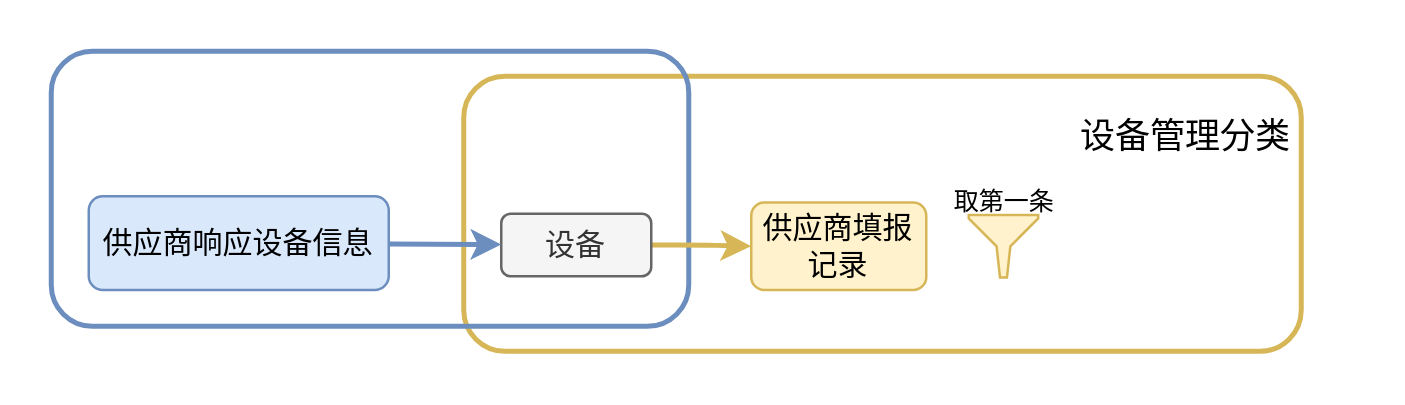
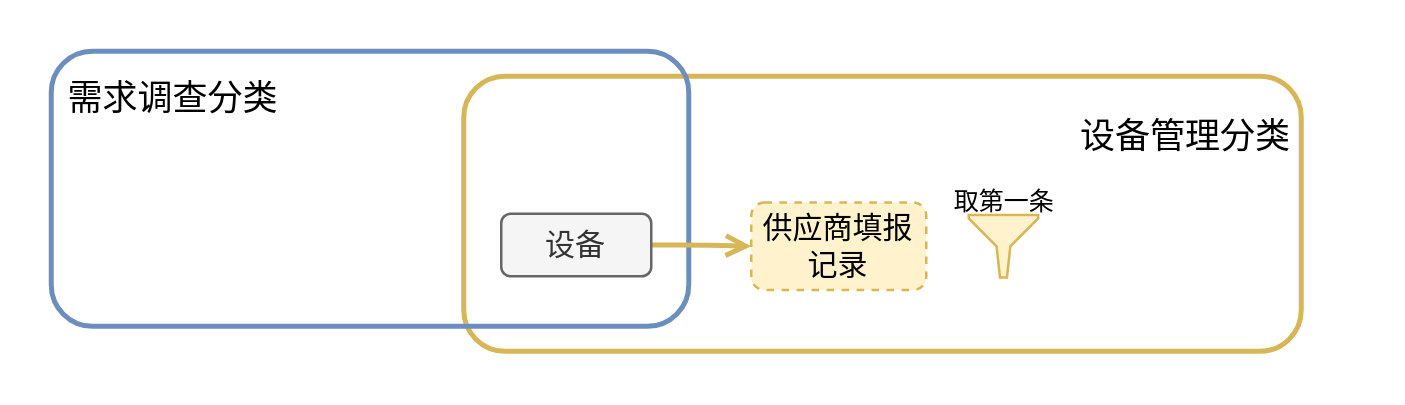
node "需求调查分类": added
node "供应商响应设备信息": removed
edge "供应商响应设备信息" -> "设备": removed
edge "设备" -> "供应商填报记录": arrowhead classic -> open
node "供应商填报记录": style solid -> dashed
